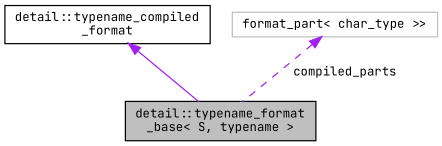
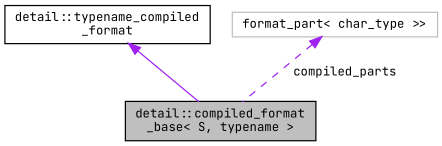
node "detail::typename_format _base< S, typename >": label "detail::typename_format _base< S, typename >" -> "detail::compiled_format _base< S, typename >"
